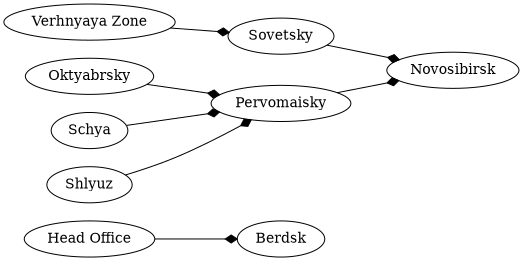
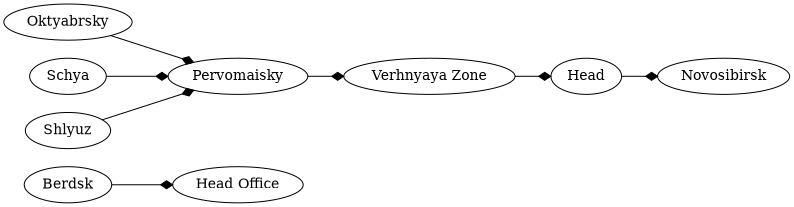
node "Sovetsky": label "Sovetsky" -> "Head"
edge "Pervomaisky" -> "Novosibirsk": now "Pervomaisky" -> "Verhnyaya Zone"
edge "Head Office" -> "Berdsk": reversed
